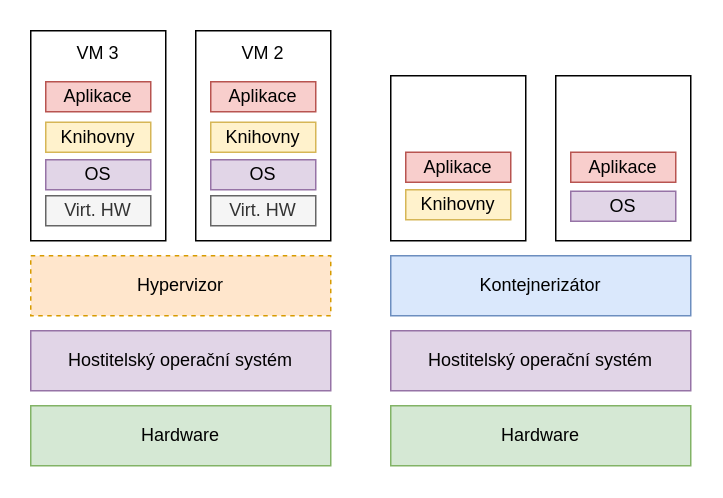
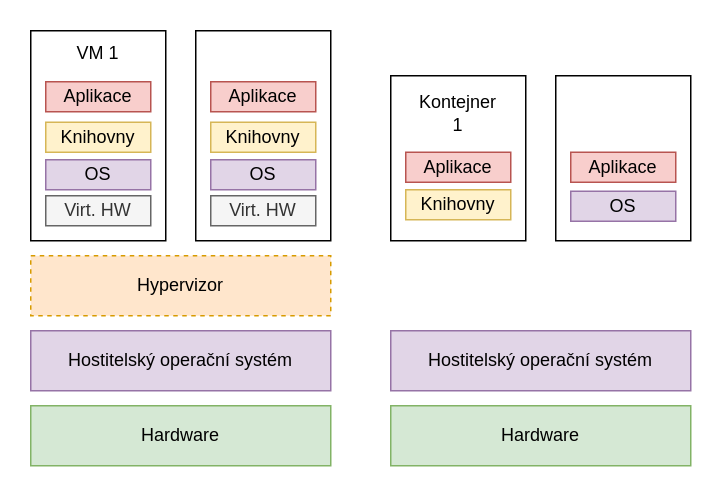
node "VM 3": label "VM 3" -> "VM 1"
node "VM 2": removed
node "Kontejner 1": added
node "Kontejnerizátor": removed
